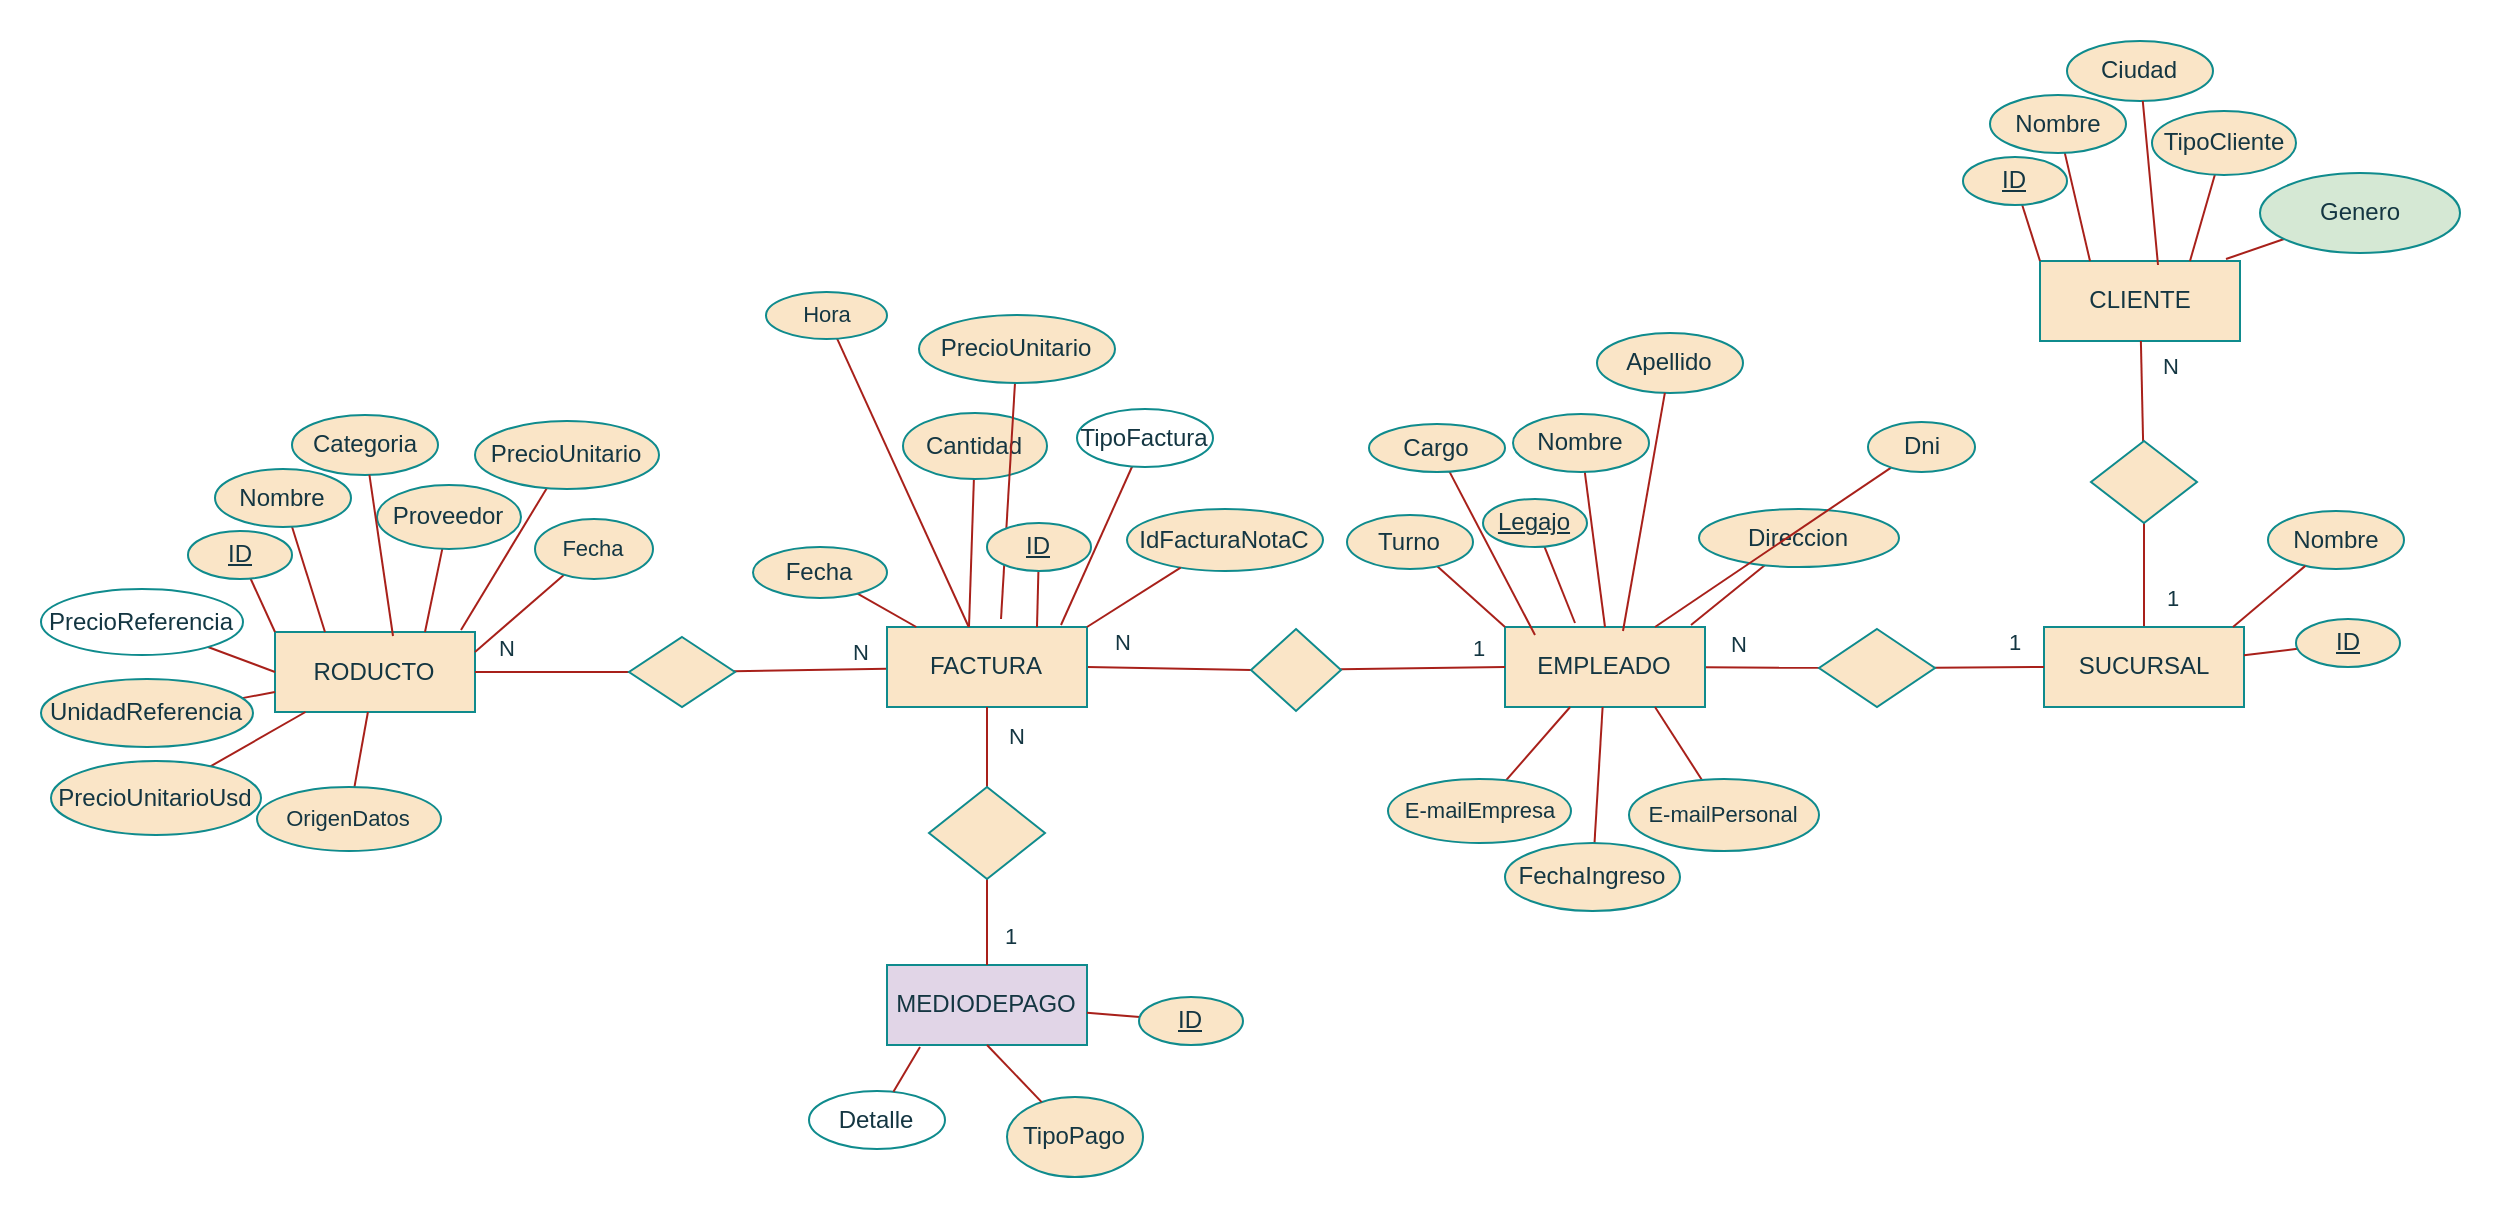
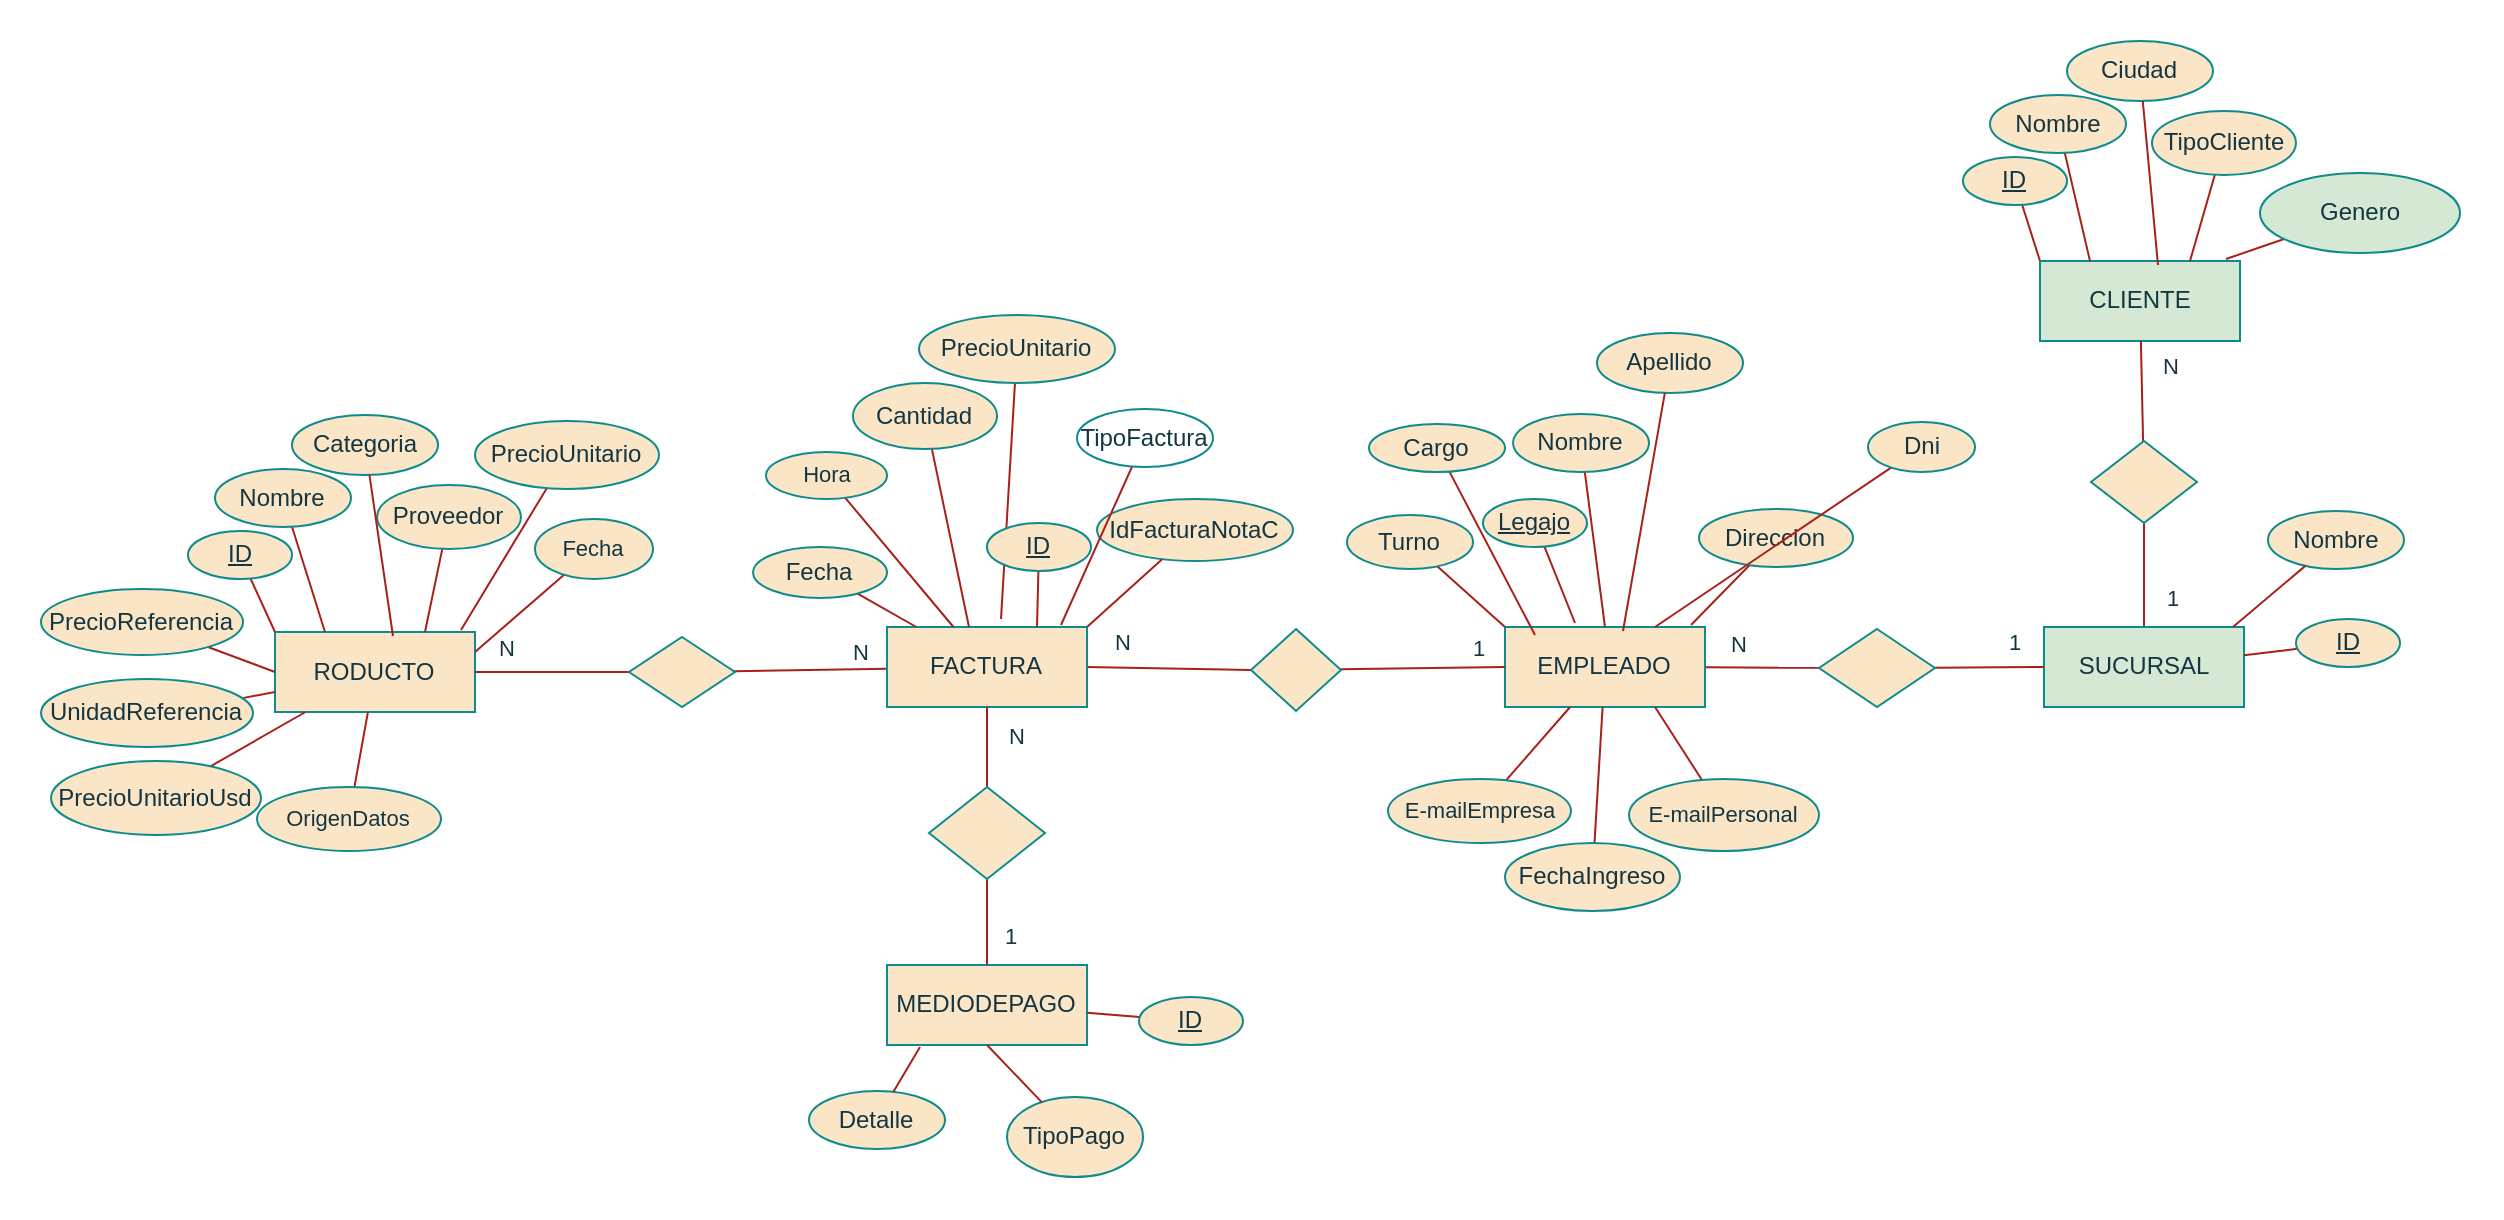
node "CLIENTE": fillcolor #fae5c7 -> #d5e8d4
node "Hora": moved (827, 316) -> (827, 476)
node "Cantidad": moved (975, 446) -> (925, 416)
node "Direccion": size 200x58 -> 154x58
node "IdFacturaNotaC": moved (1225, 540) -> (1195, 530)
node "PrecioReferencia": fillcolor #ffffff -> #fae5c7
node "SUCURSAL": fillcolor #fae5c7 -> #d5e8d4
node "MEDIODEPAGO": fillcolor #e1d5e7 -> #fae5c7
node "Detalle": fillcolor #ffffff -> #fae5c7
